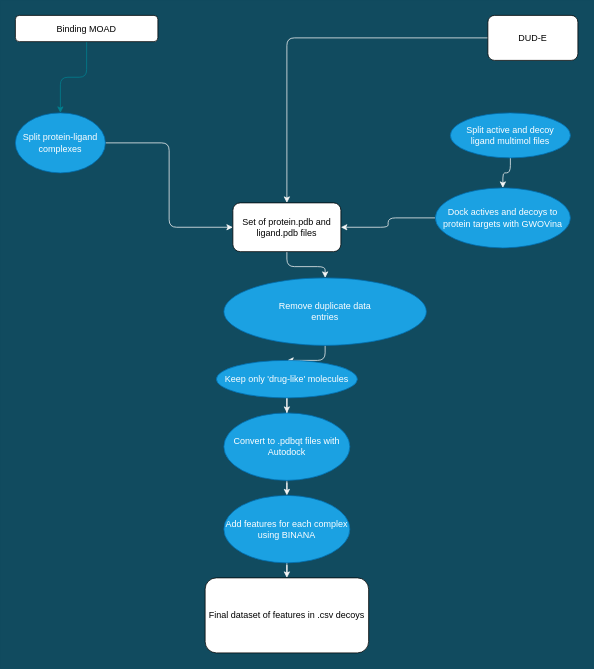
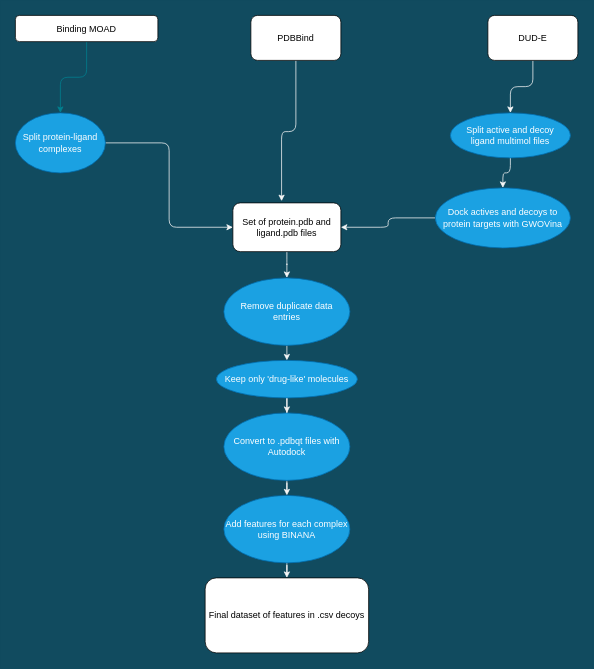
node "PDBBind": added
edge "DUD-E" -> "Set of protein.pdb and ligand.pdb files": now "DUD-E" -> "Split active and decoy ligand multimol files"
edge "PDBBind" -> "Set of protein.pdb and ligand.pdb files": added
node "Remove duplicate data entries": size 203x68 -> 126x68
